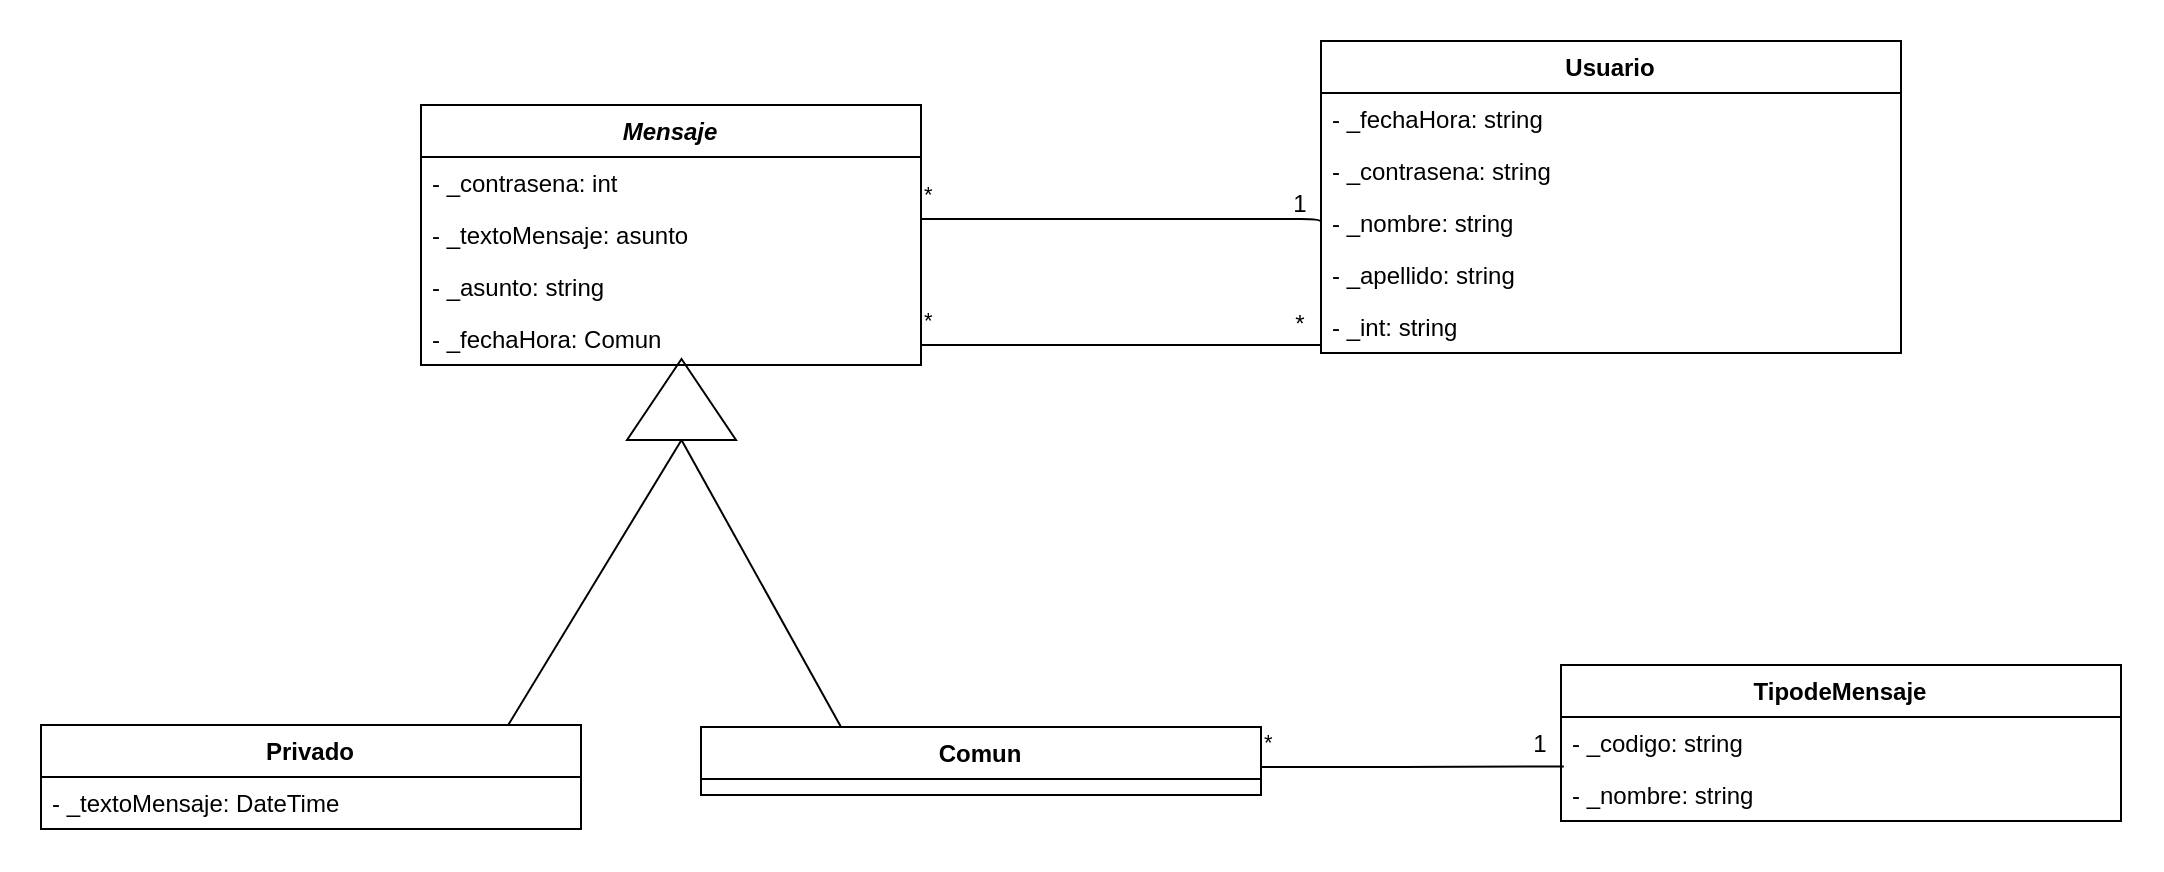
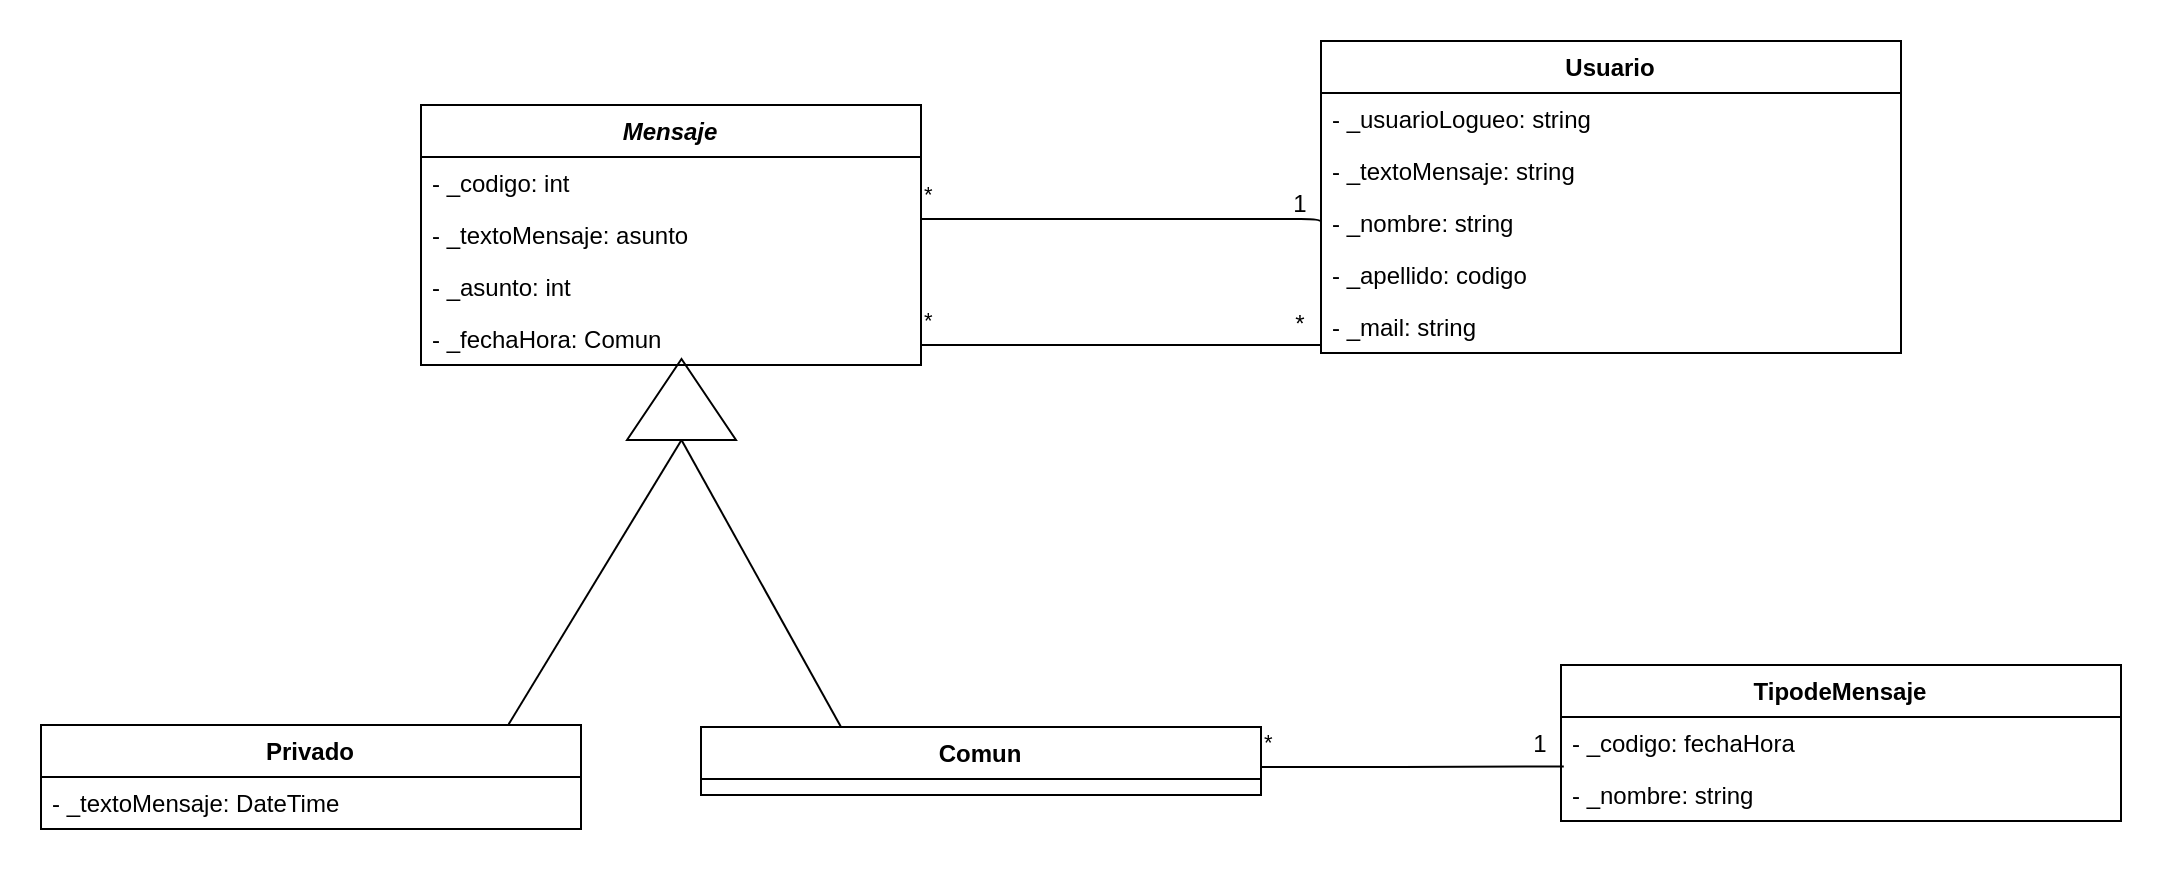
node "- _fechaHora: string": label "- _fechaHora: string" -> "- _usuarioLogueo: string"
node "- _contrasena: string": label "- _contrasena: string" -> "- _textoMensaje: string"
node "- _contrasena: int": label "- _contrasena: int" -> "- _codigo: int"
node "- _apellido: string": label "- _apellido: string" -> "- _apellido: codigo"
node "- _asunto: string": label "- _asunto: string" -> "- _asunto: int"
node "- _int: string": label "- _int: string" -> "- _mail: string"
node "- _codigo: string": label "- _codigo: string" -> "- _codigo: fechaHora"
